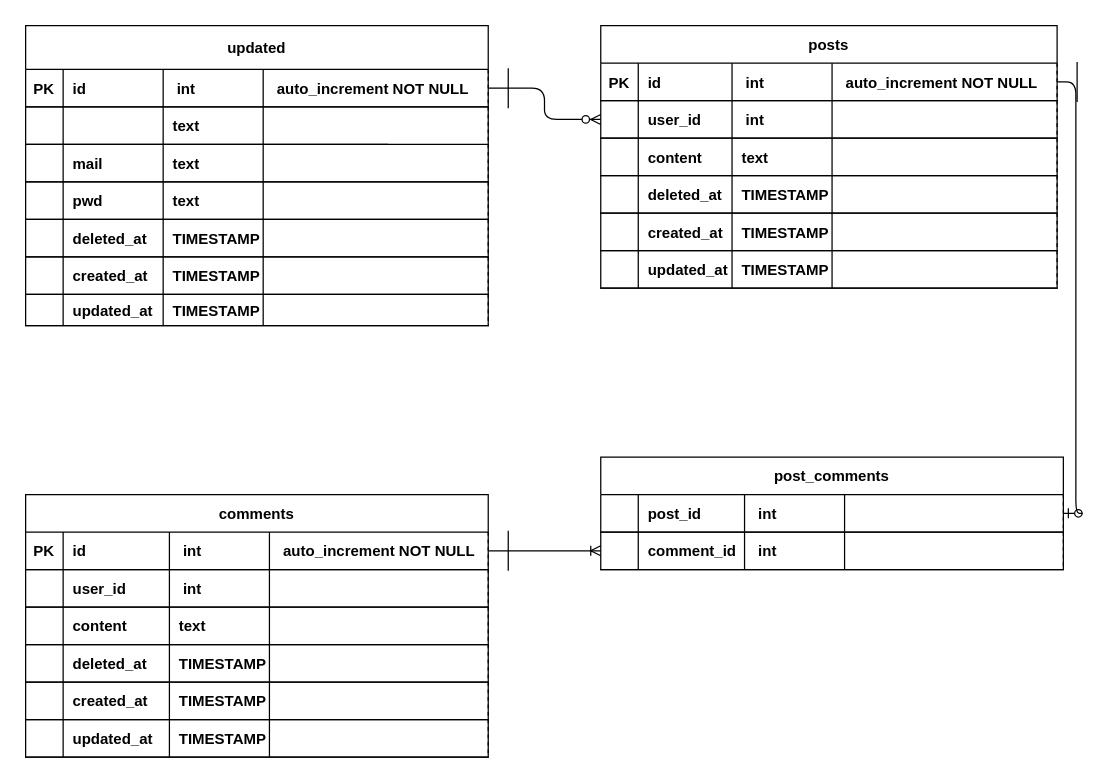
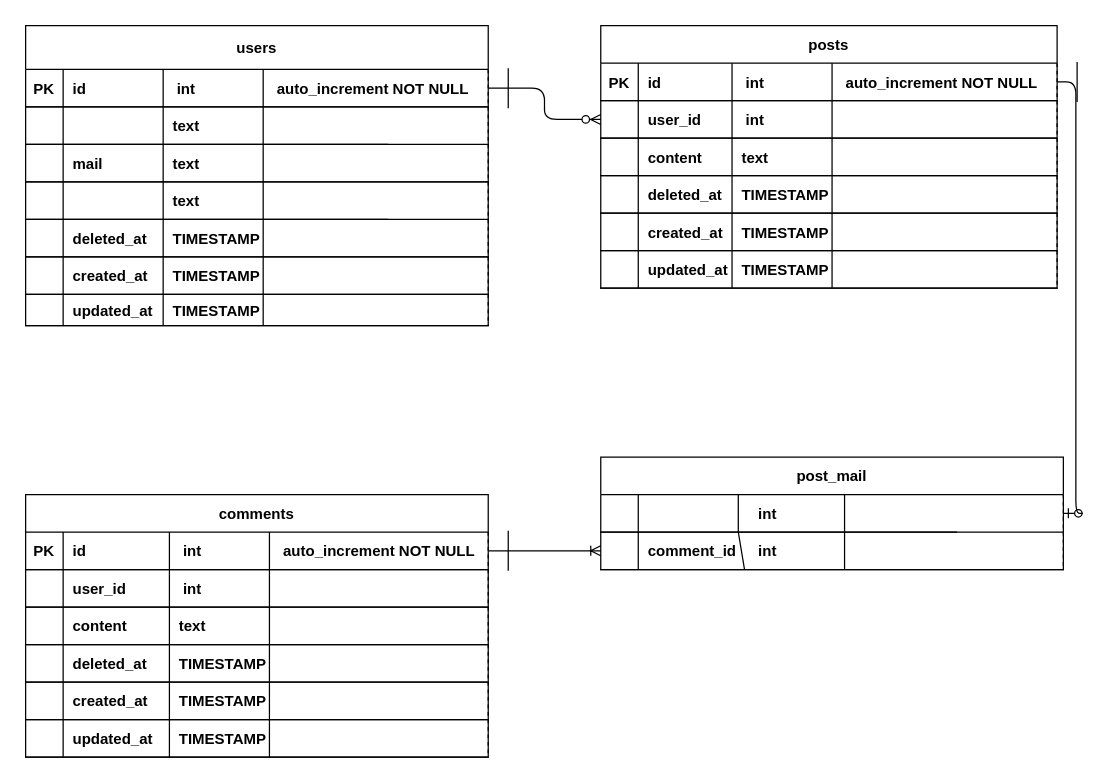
node "updated": label "updated" -> "users"
node "pwd": removed
node "post_comments": label "post_comments" -> "post_mail"
node "post_id": removed
